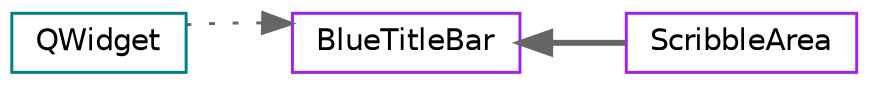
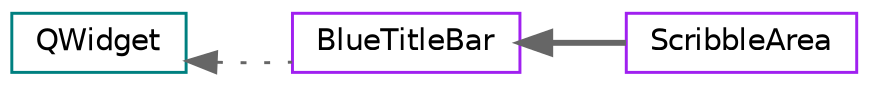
edge "QWidget" -> "BlueTitleBar": reversed
